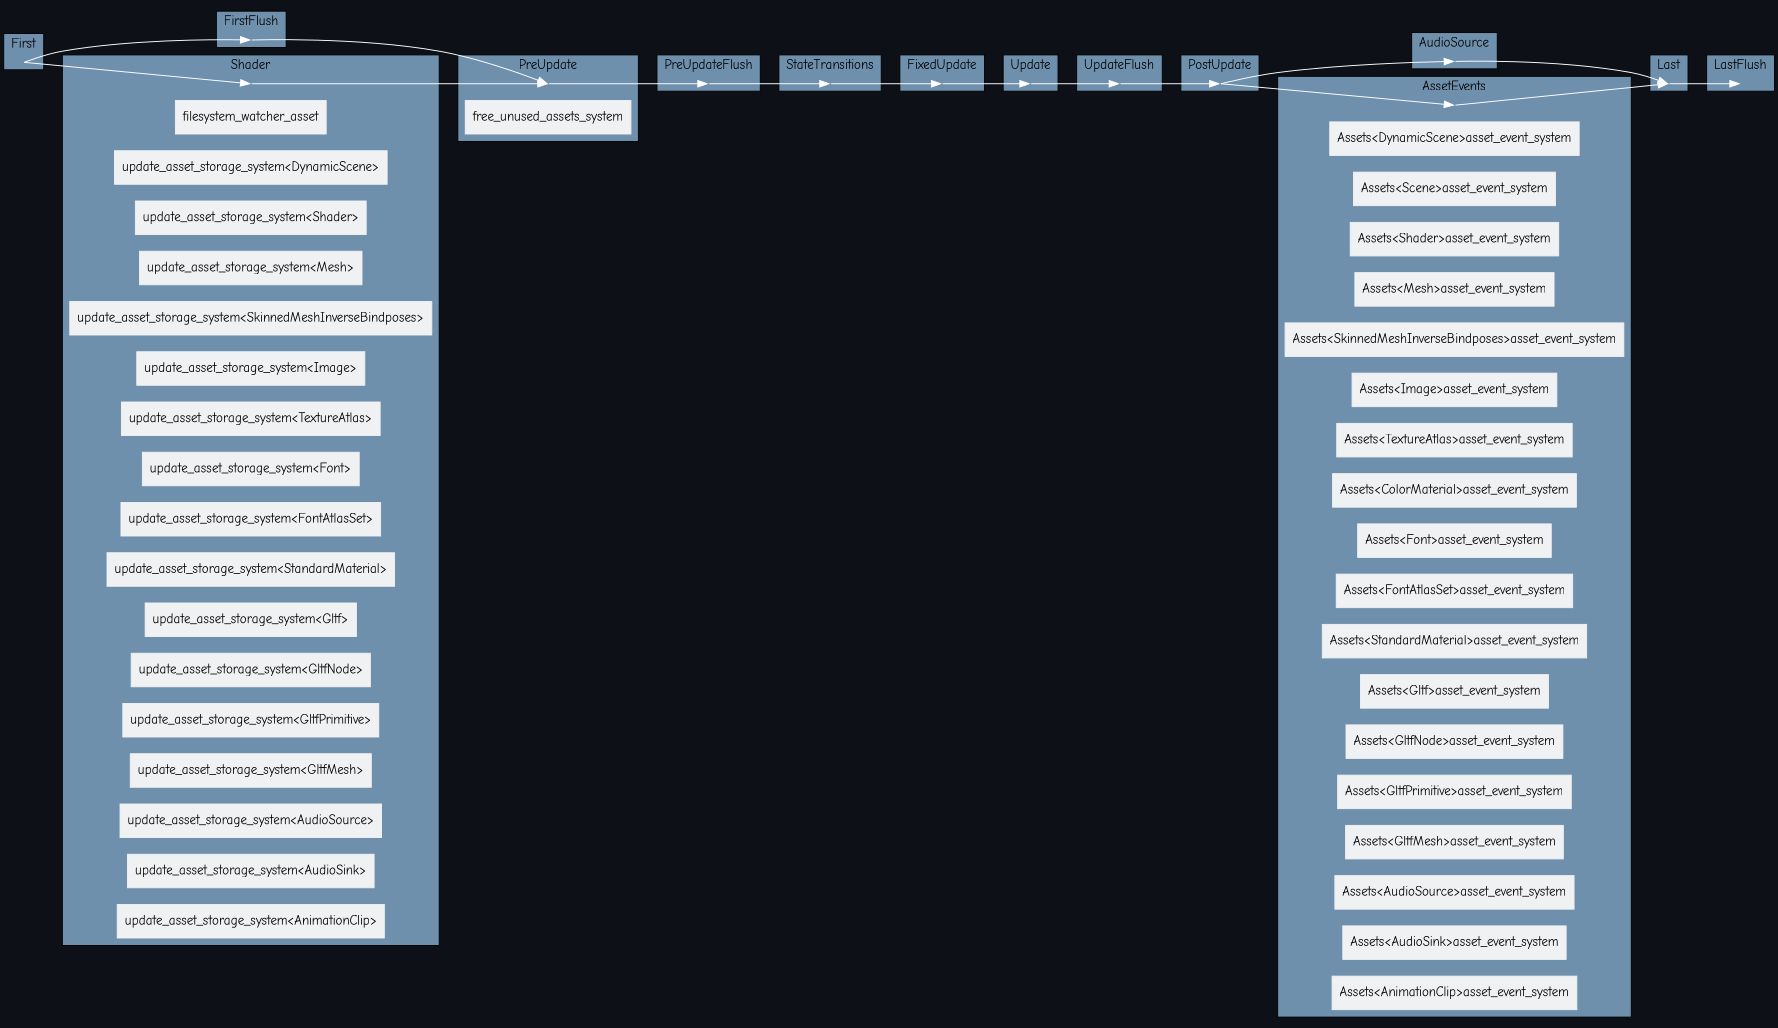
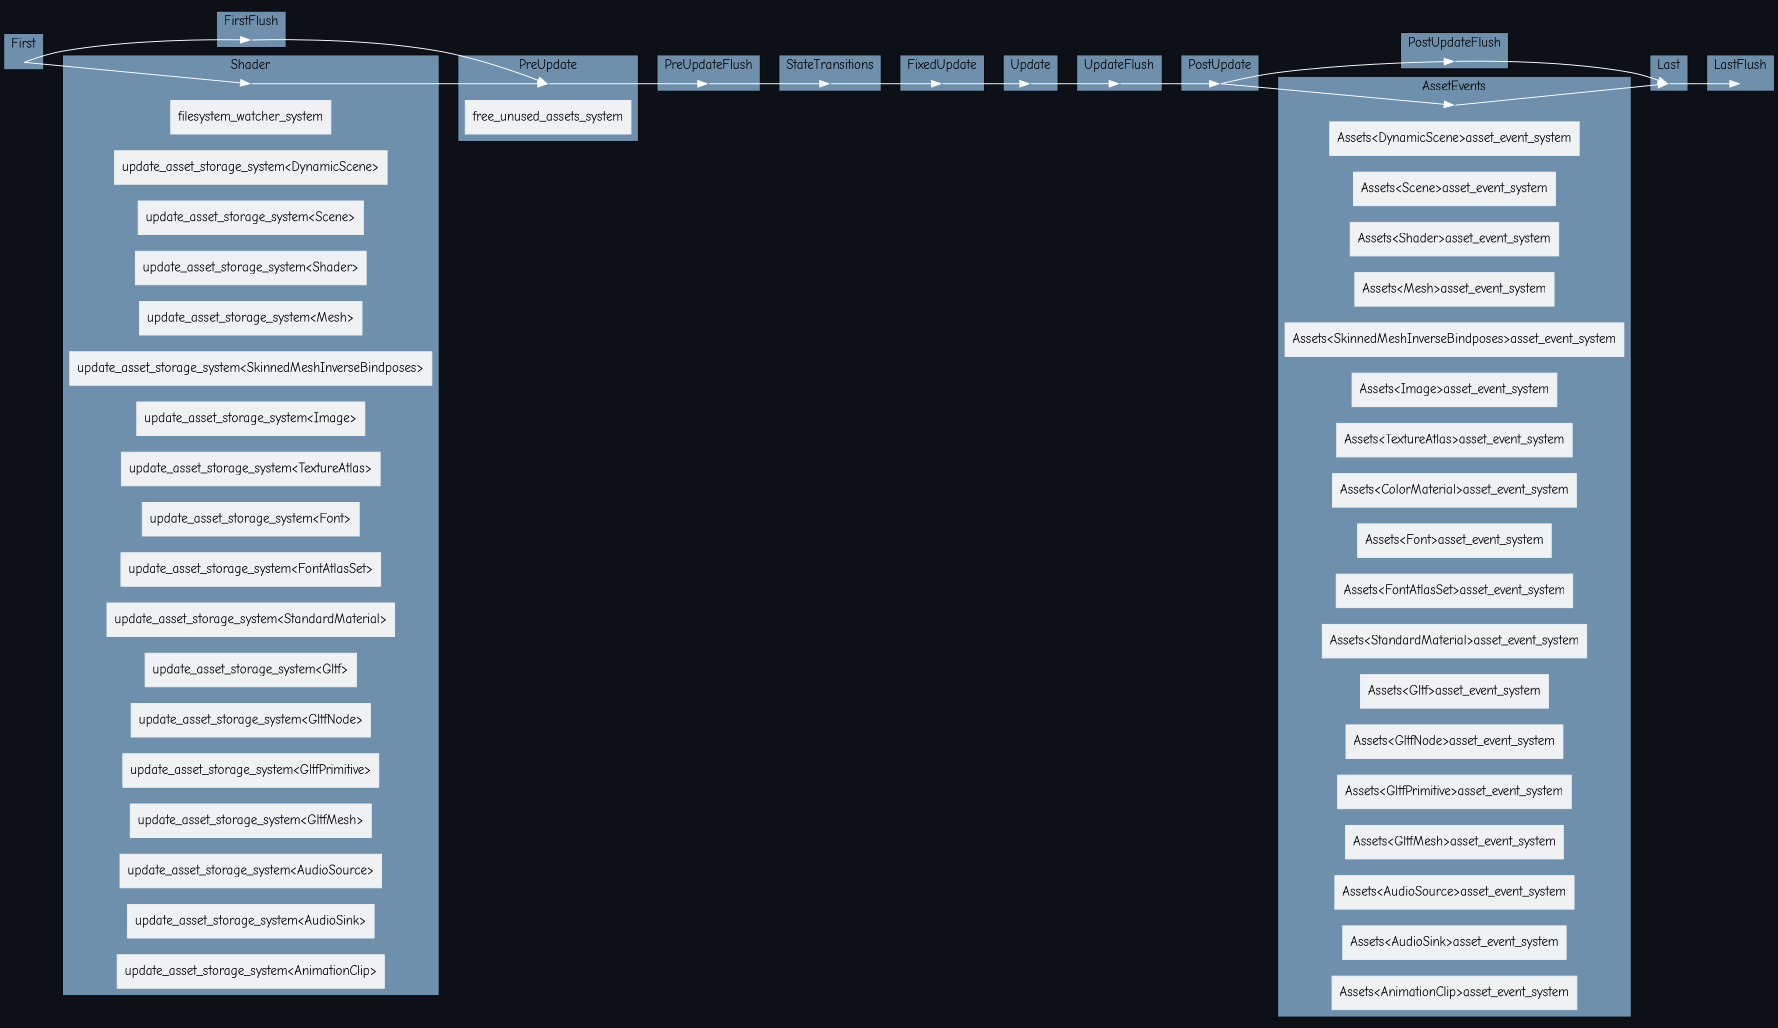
cluster "AudioSource": label "AudioSource" -> "PostUpdateFlush"
node "filesystem_watcher_asset": label "filesystem_watcher_asset" -> "filesystem_watcher_system"
node "update_asset_storage_system<Scene>": added
